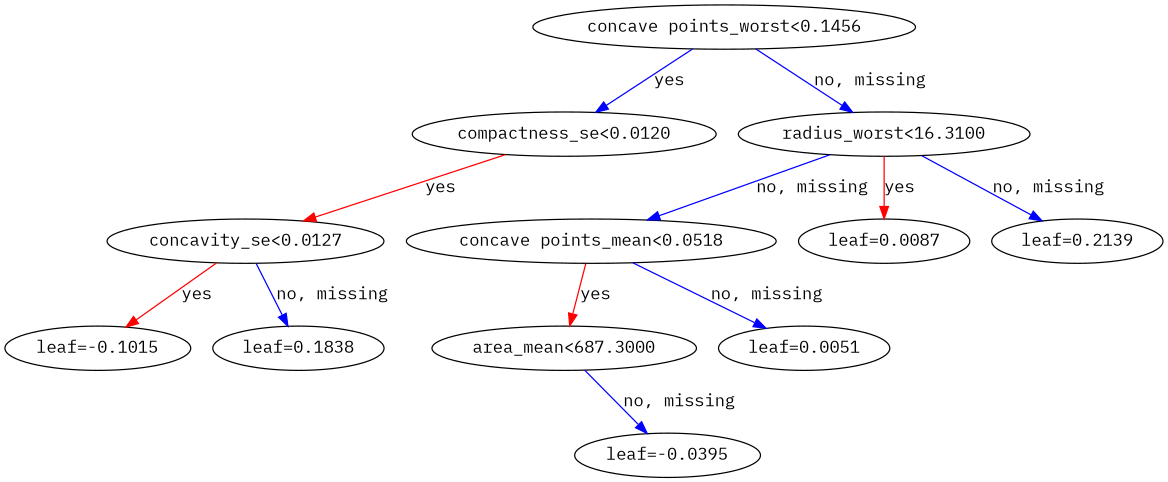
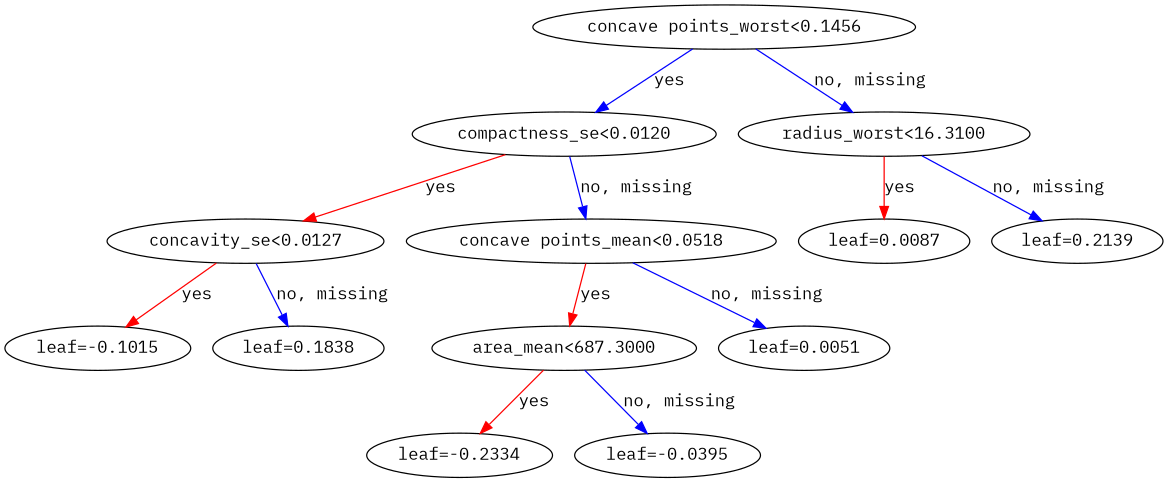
edge "radius_worst<16.3100" -> "concave points_mean<0.0518": now "compactness_se<0.0120" -> "concave points_mean<0.0518"
node "leaf=-0.2334": added
